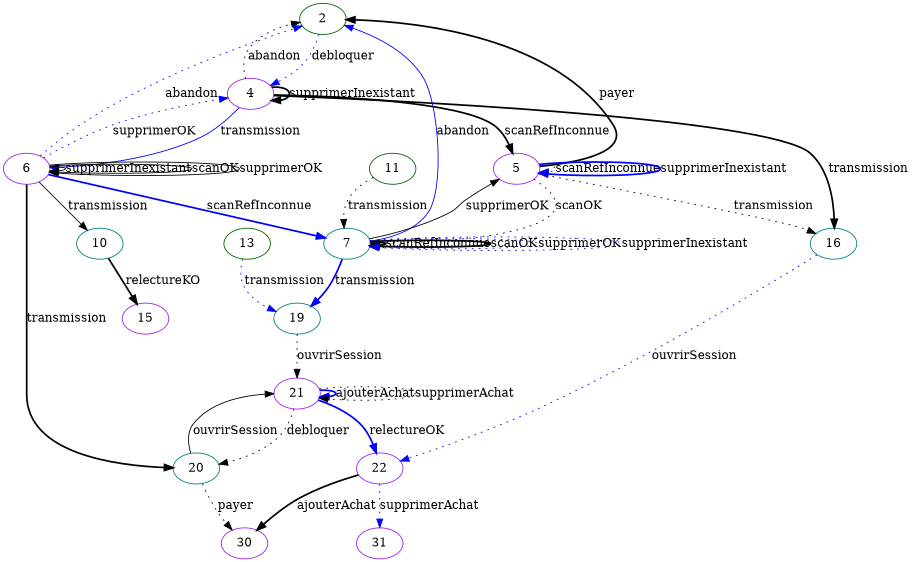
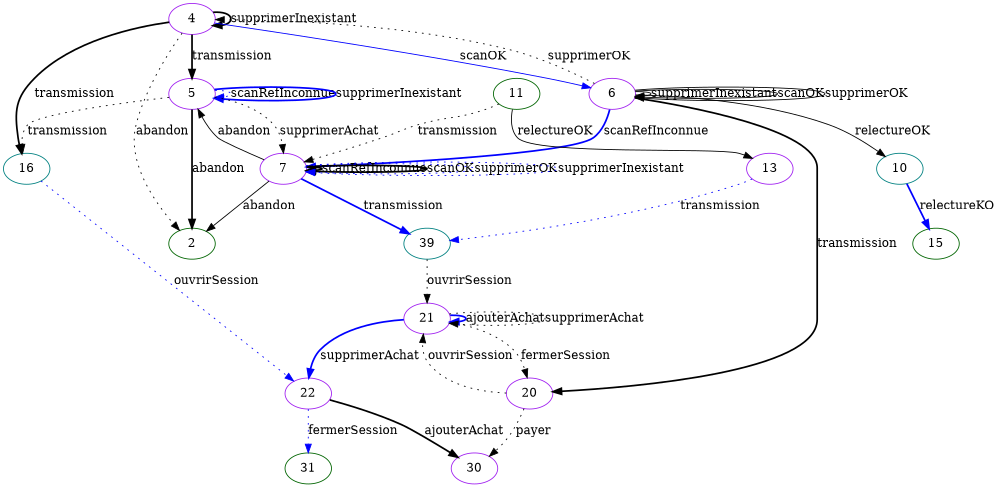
edge "2" -> "4": removed, label "debloquer"
edge "6" -> "2": removed, label "abandon"
edge "5" -> "2": label "payer" -> "abandon"
edge "6" -> "4": color blue -> black
edge "4" -> "6": label "transmission" -> "scanOK"
edge "4" -> "5": label "scanRefInconnue" -> "transmission"
edge "7" -> "2": color blue -> black
edge "11" -> "13": added, label "relectureOK"
edge "6" -> "10": label "transmission" -> "relectureOK"
edge "7" -> "5": label "supprimerOK" -> "abandon"
edge "5" -> "7": label "scanOK" -> "supprimerAchat"
node "13": color darkgreen -> purple
node "7": color teal -> purple
edge "10" -> "15": color black -> blue
node "15": color purple -> darkgreen
node "19": label "19" -> "39"
edge "20" -> "21": style solid -> dotted
edge "21" -> "20": label "debloquer" -> "fermerSession"
edge "21" -> "22": label "relectureOK" -> "supprimerAchat"
node "20": color teal -> purple
edge "22" -> "31": label "supprimerAchat" -> "fermerSession"
node "31": color purple -> darkgreen
